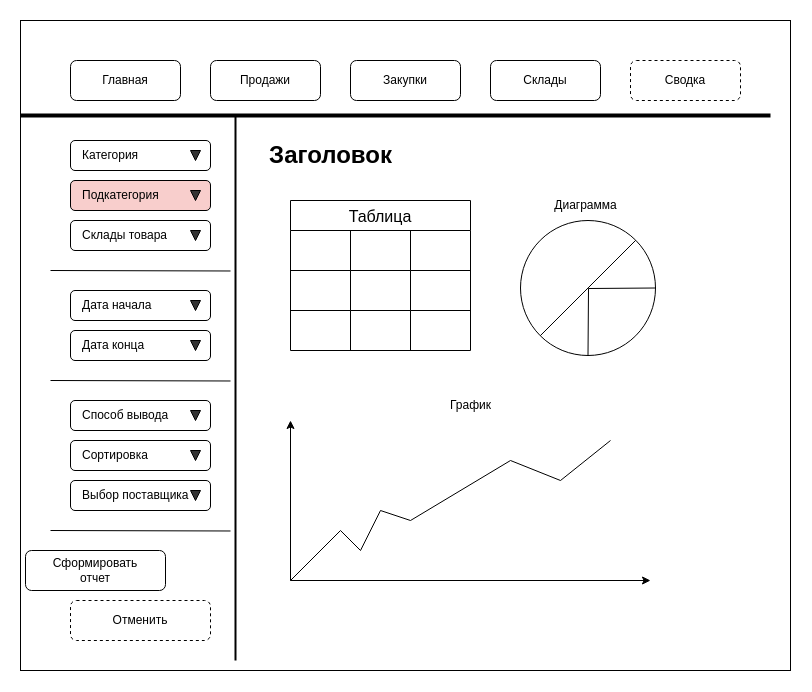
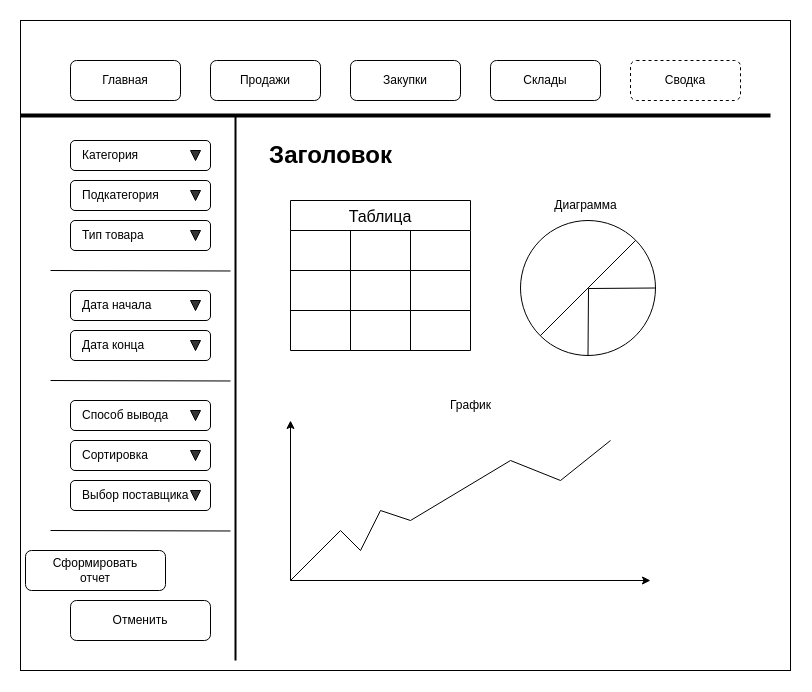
node "Подкатегория": fillcolor #f8cecc -> #ffffff
node "Склады товара": label "Склады товара" -> "Тип товара"
node "Отменить": style dashed -> solid
